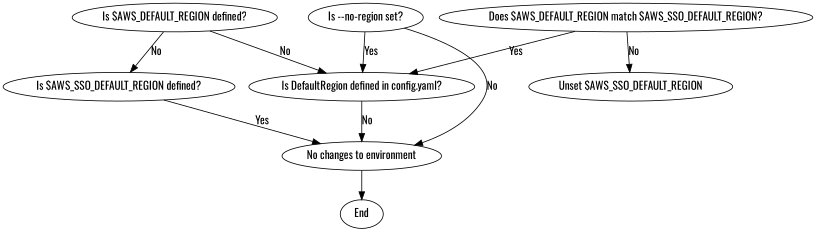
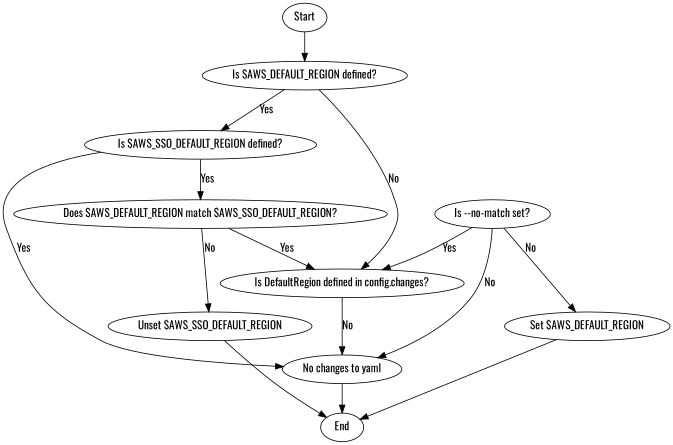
node "Start": added
node "Is --no-region set?": label "Is --no-region set?" -> "Is --no-match set?"
edge "Is $AWS_DEFAULT_REGION defined?" -> "Is $AWS_SSO_DEFAULT_REGION defined?": label "No" -> "Yes"
node "Is DefaultRegion defined in config.yaml?": label "Is DefaultRegion defined in config.yaml?" -> "Is DefaultRegion defined in config.changes?"
node "No changes to environment": label "No changes to environment" -> "No changes to yaml"
edge "Is $AWS_SSO_DEFAULT_REGION defined?" -> "Does $AWS_DEFAULT_REGION match $AWS_SSO_DEFAULT_REGION?": added, label "Yes"
node "Set $AWS_DEFAULT_REGION": added
edge "Unset $AWS_SSO_DEFAULT_REGION" -> "End": added
